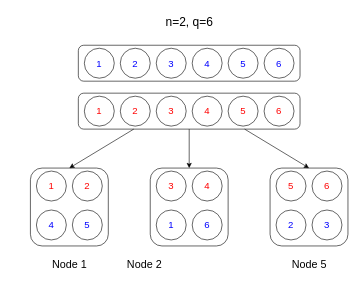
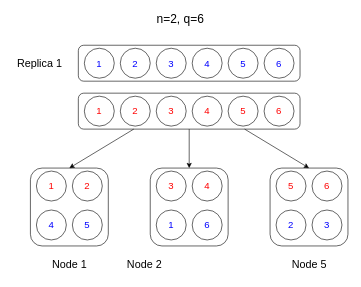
node "n=2, q=6": moved (189, 21) -> (180, 18)
node "Replica 1": added
